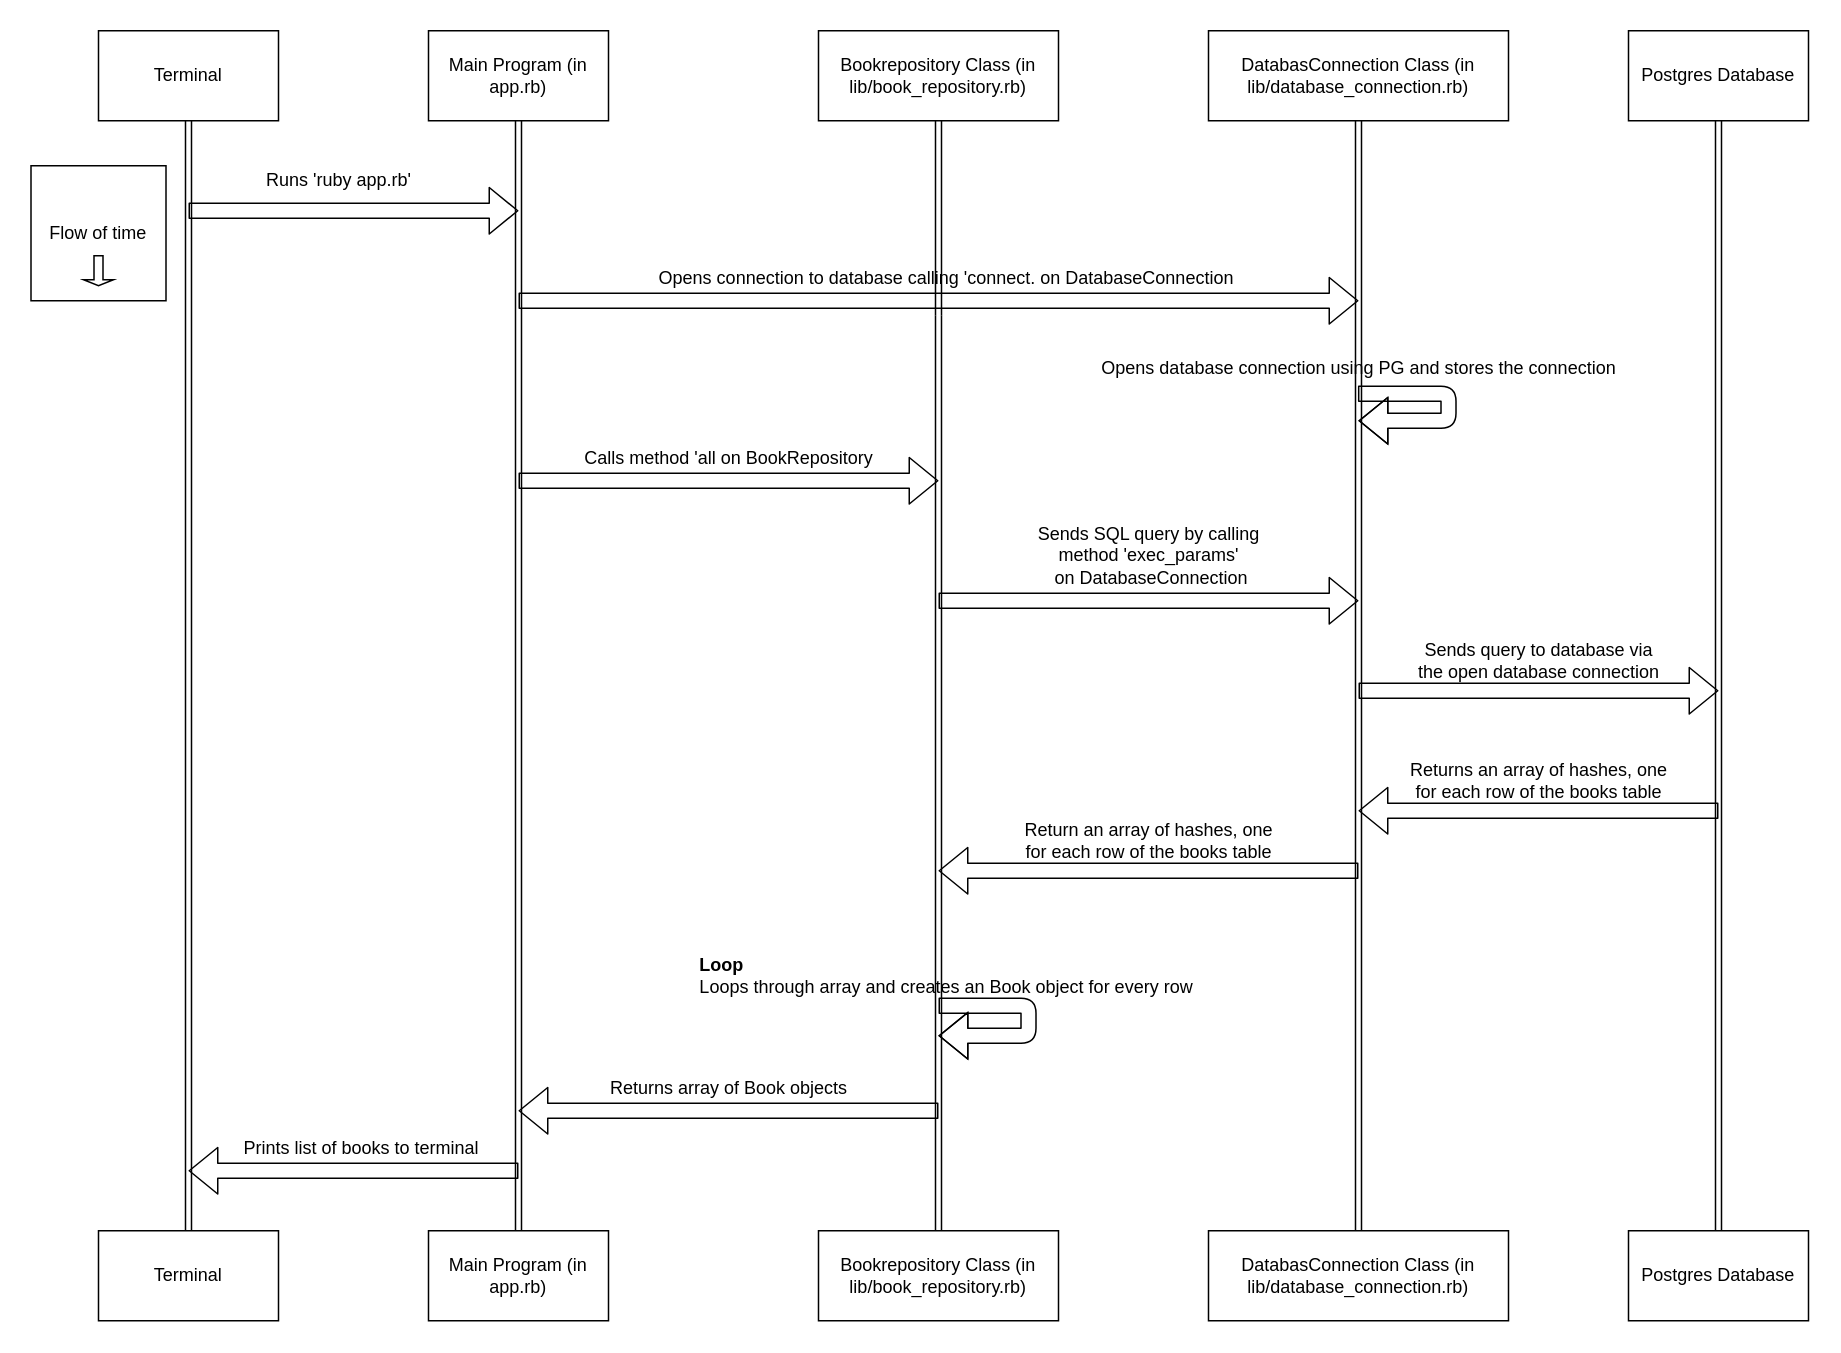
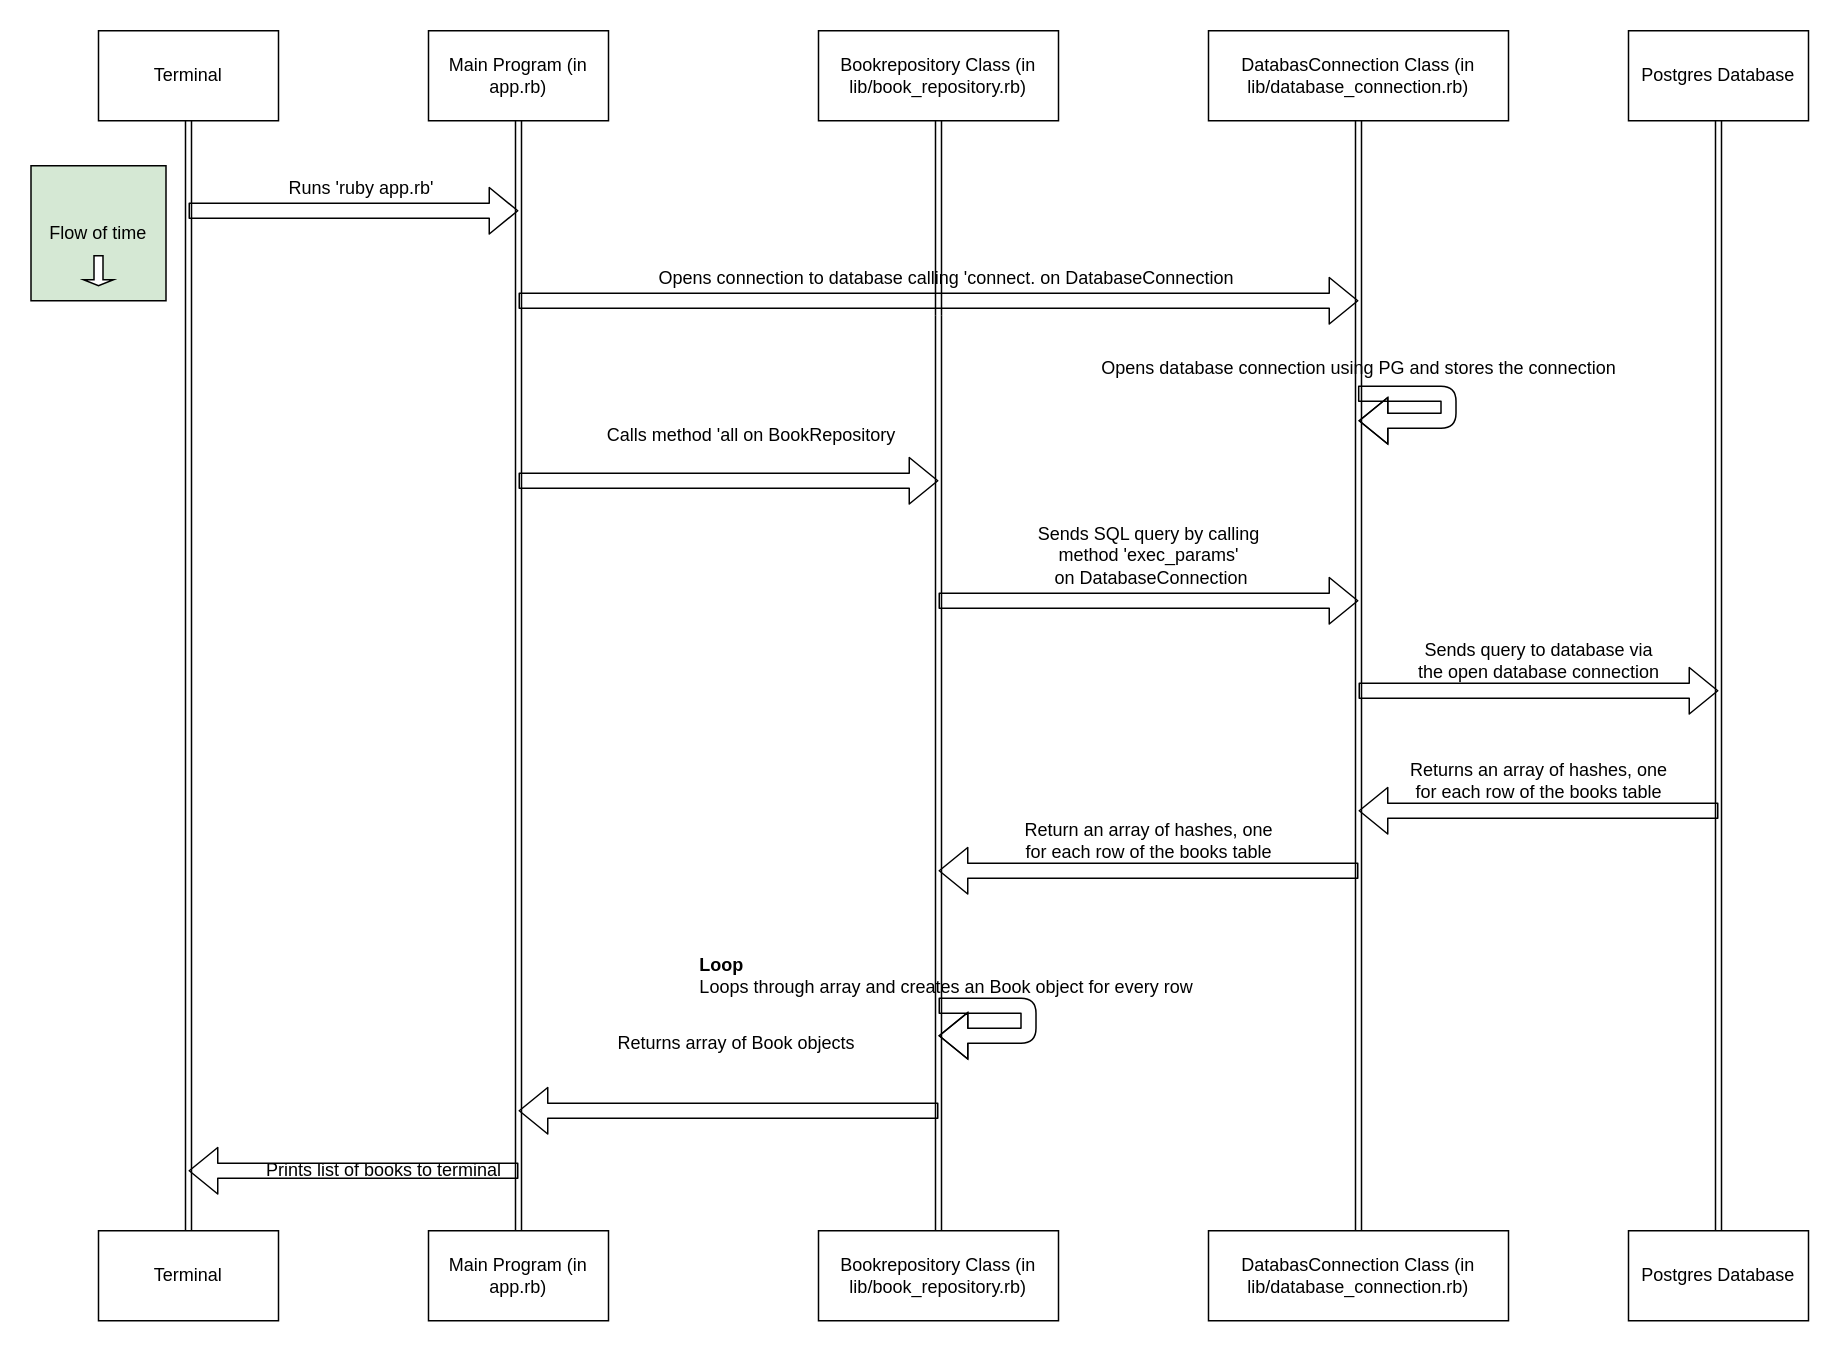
node "Runs 'ruby app.rb'": moved (338, 181) -> (361, 188)
node "Flow of time": fillcolor #ffffff -> #d5e8d4
node "Calls method 'all on BookRepository": moved (728, 458) -> (751, 436)
node "Returns array of Book objects": moved (728, 1088) -> (736, 1043)
node "Prints list of books to terminal": moved (361, 1148) -> (383, 1171)
